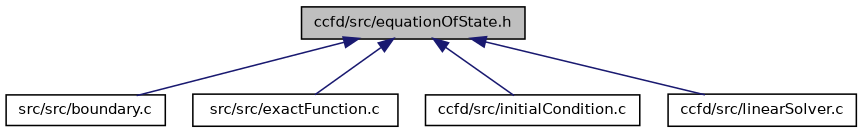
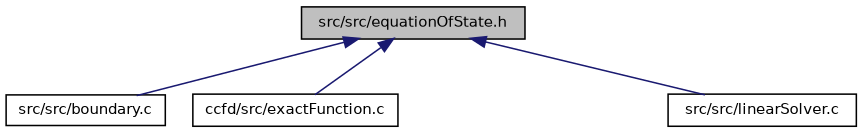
node "ccfd/src/equationOfState.h": label "ccfd/src/equationOfState.h" -> "src/src/equationOfState.h"
node "src/src/exactFunction.c": label "src/src/exactFunction.c" -> "ccfd/src/exactFunction.c"
node "ccfd/src/initialCondition.c": removed
node "ccfd/src/linearSolver.c": label "ccfd/src/linearSolver.c" -> "src/src/linearSolver.c"
